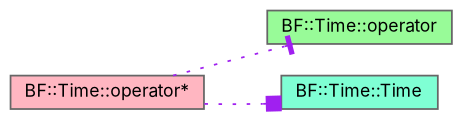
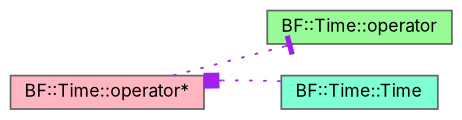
edge "BF::Time::operator*" -> "BF::Time::Time": reversed
